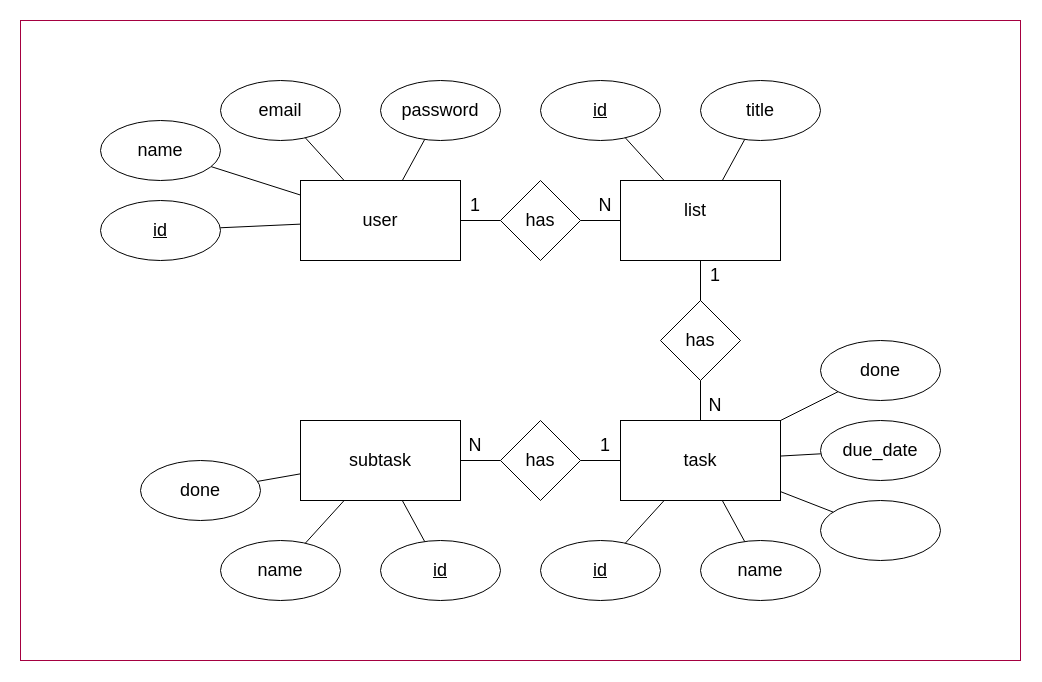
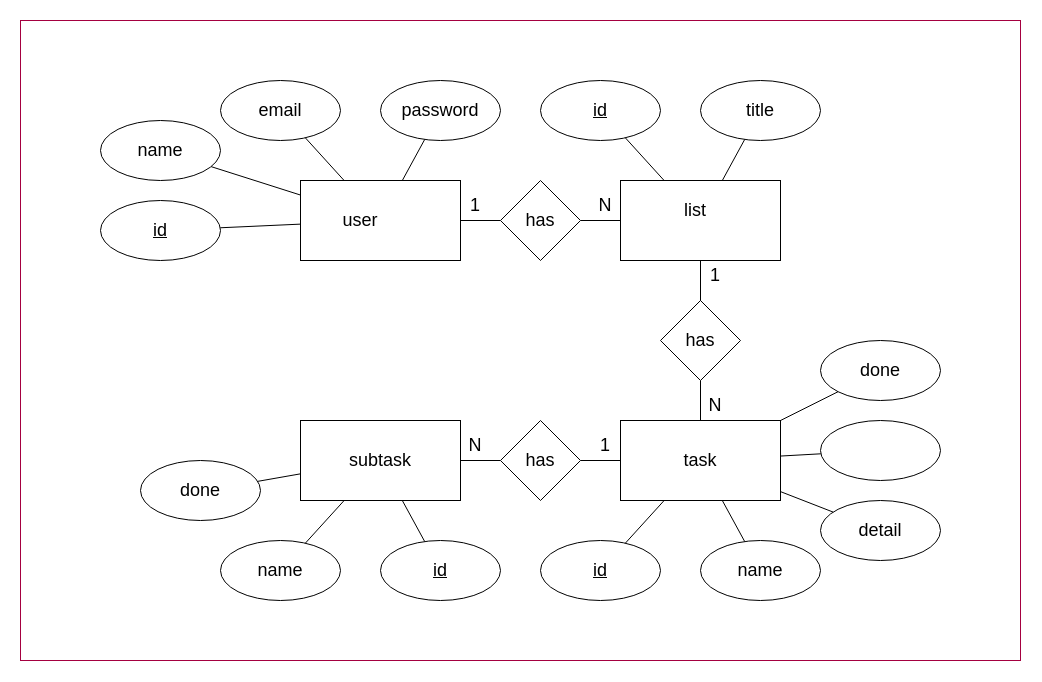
node "user": moved (381, 221) -> (361, 221)
node "due_date": removed
node "detail": added
